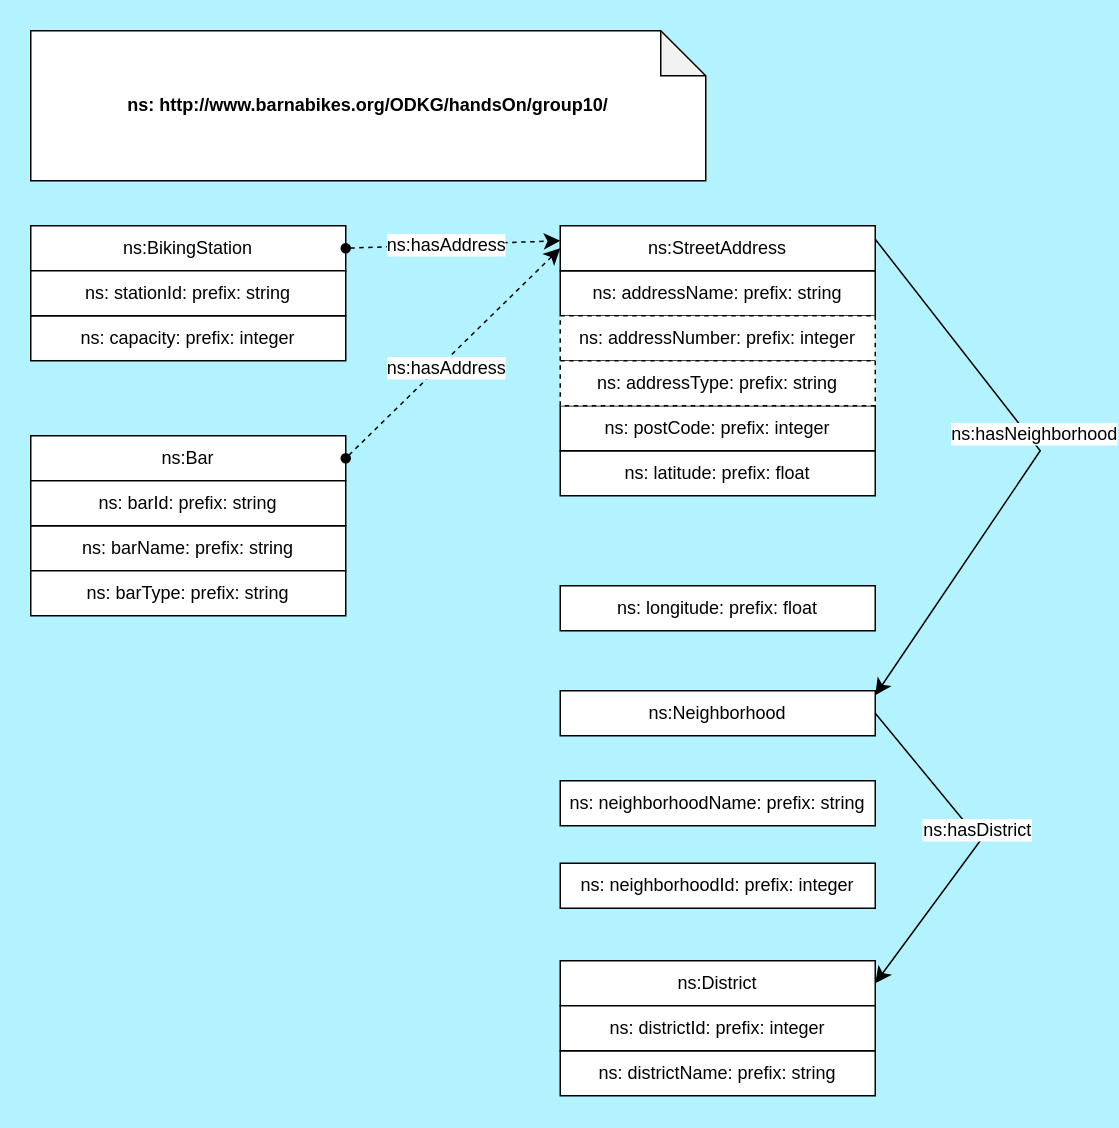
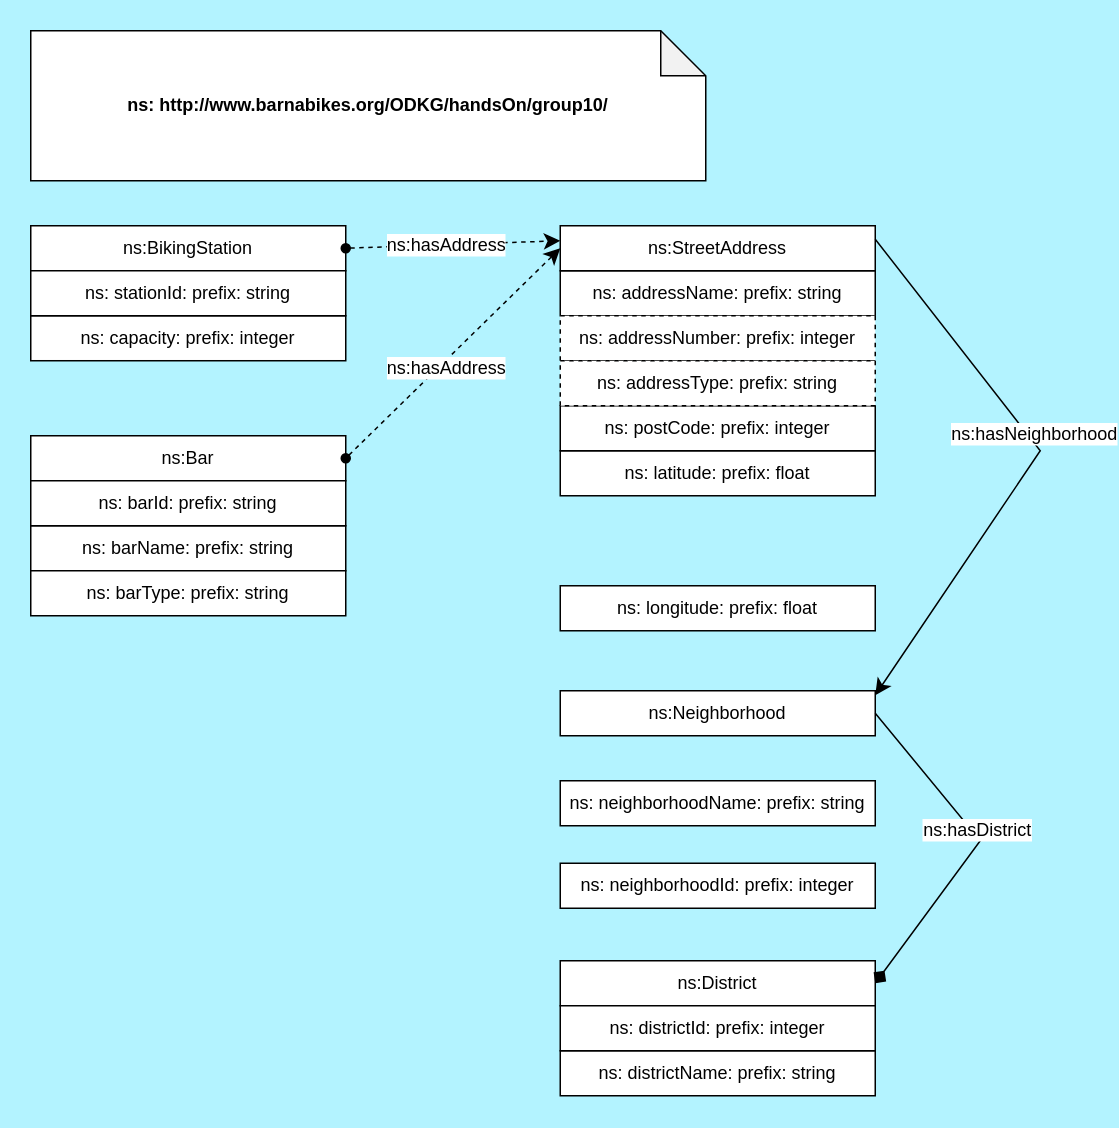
edge "ns:Neighborhood" -> "ns:District": arrowhead classic -> diamond
